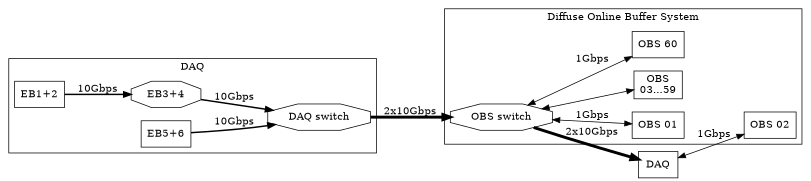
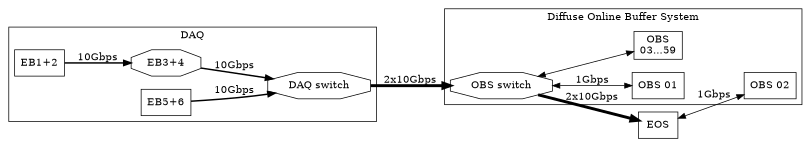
node "OBS 60": removed
node "DAQ": label "DAQ" -> "EOS"
